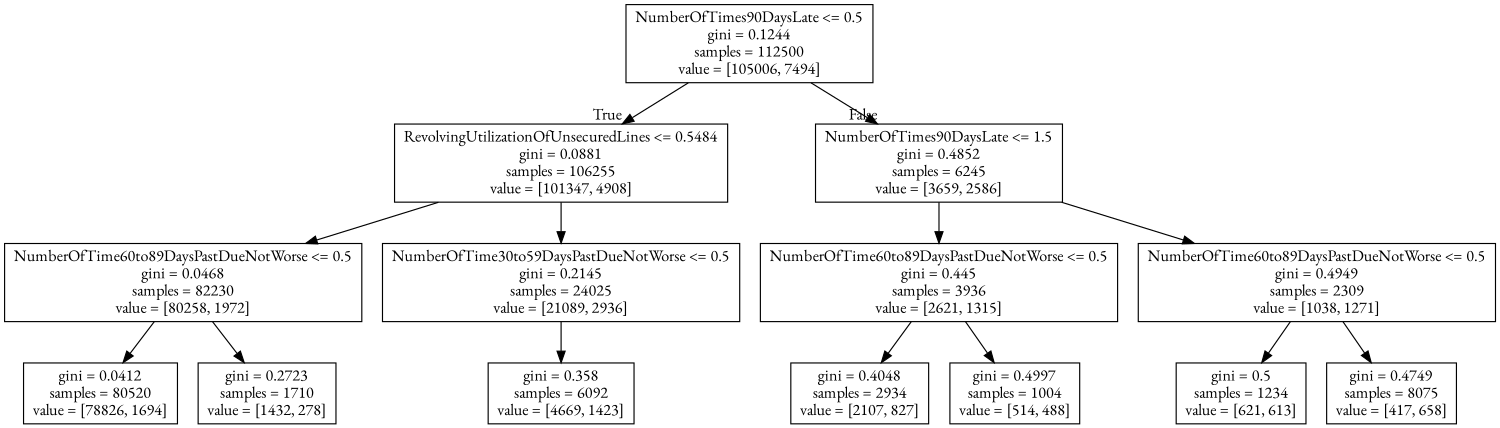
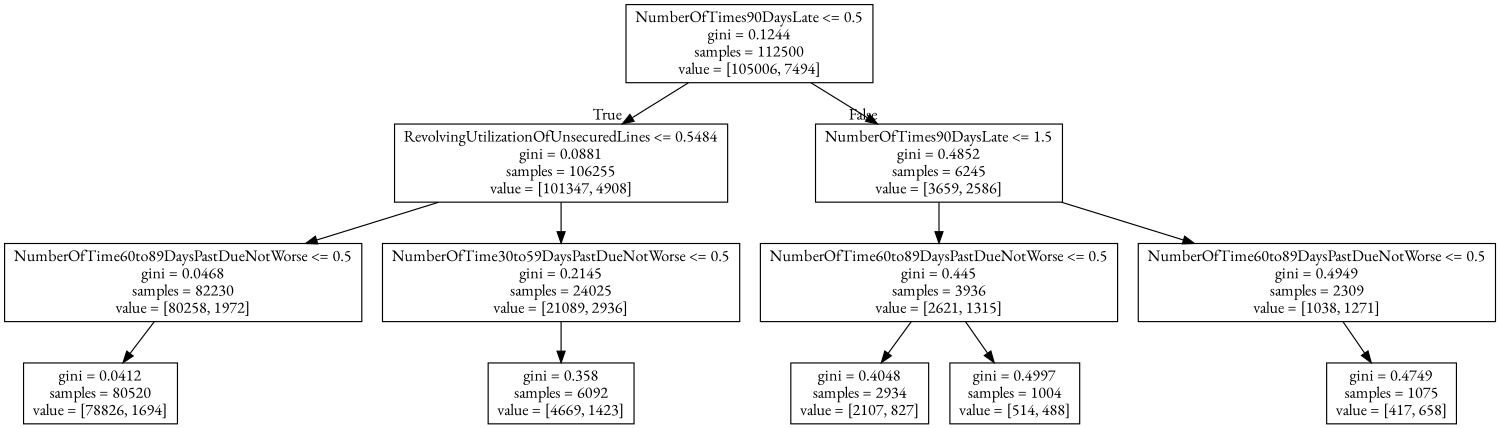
node "gini = 0.2723 samples = 1710 value = [1432, 278]": removed
node "gini = 0.5 samples = 1234 value = [621, 613]": removed
node "gini = 0.4749 samples = 8075 value = [417, 658]": label "gini = 0.4749 samples = 8075 value = [417, 658]" -> "gini = 0.4749 samples = 1075 value = [417, 658]"
